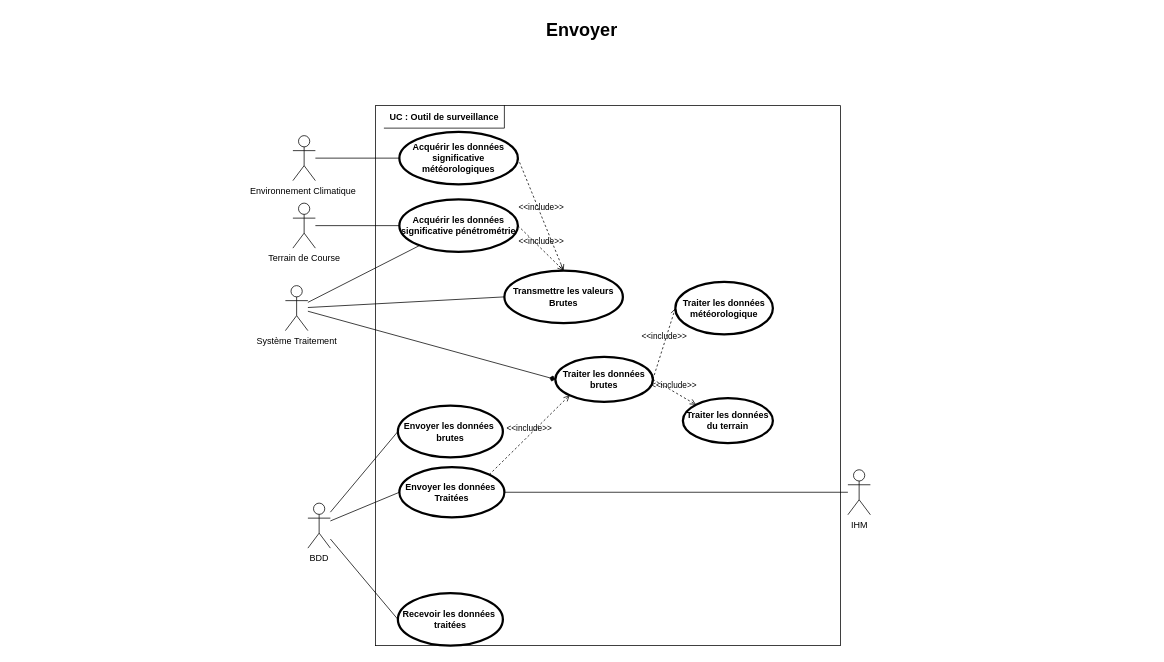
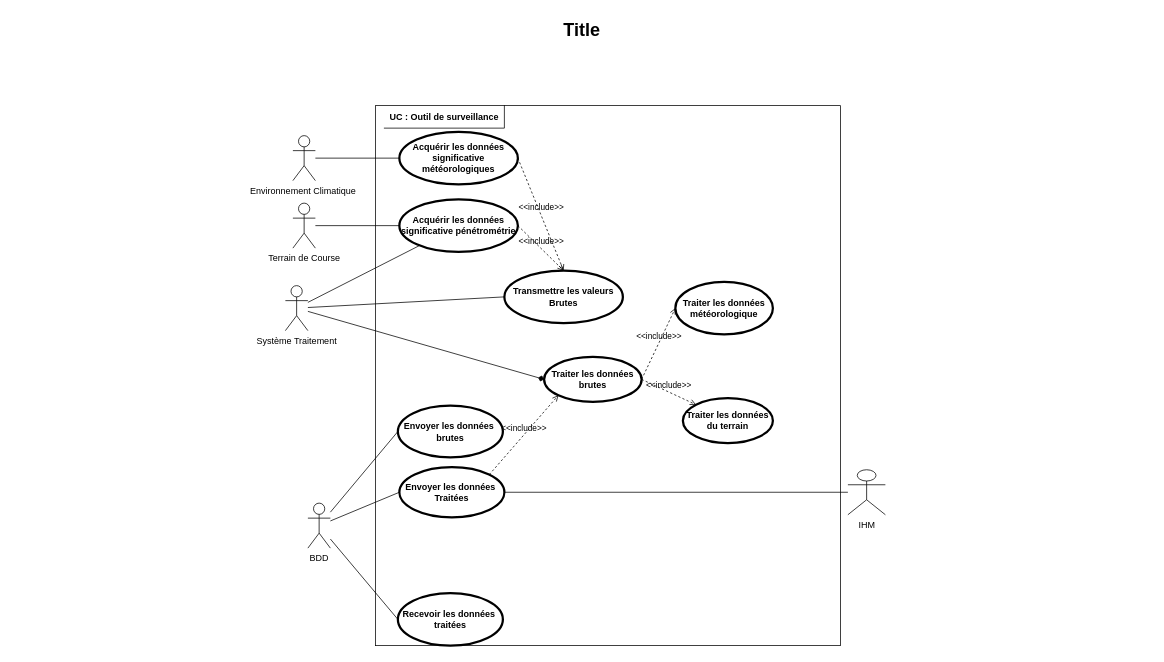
node "Envoyer": label "Envoyer" -> "Title"
node "Traiter les données brutes": moved (604, 379) -> (593, 379)
node "IHM": size 23x45 -> 38x45
